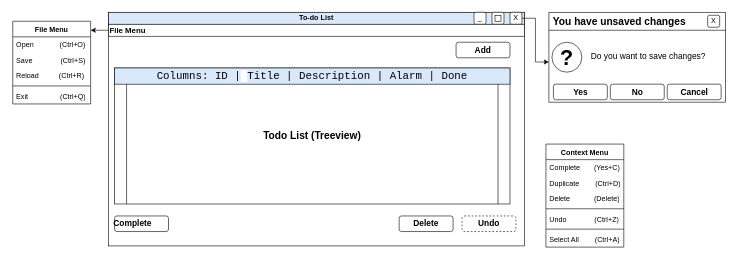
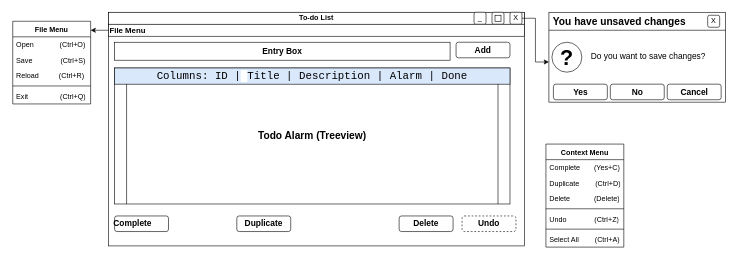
node "To-do List": fillcolor #dae8fc -> #ffffff
node "Entry Box": added
node "Todo List (Treeview)": label "Todo List (Treeview)" -> "Todo Alarm (Treeview)"
node "Duplicate": added
